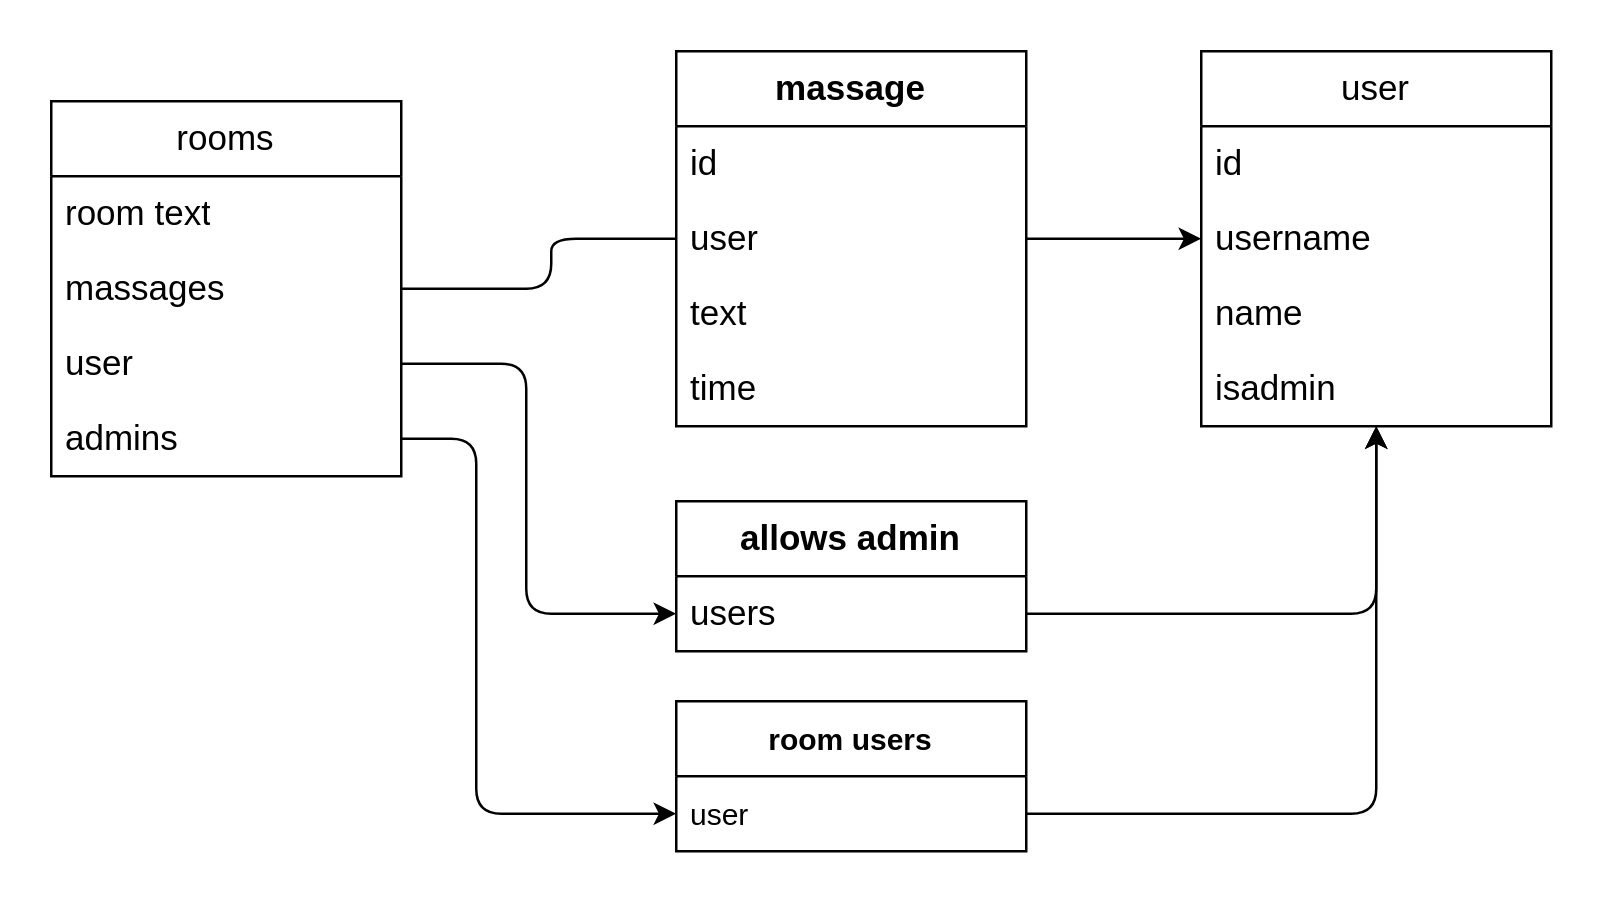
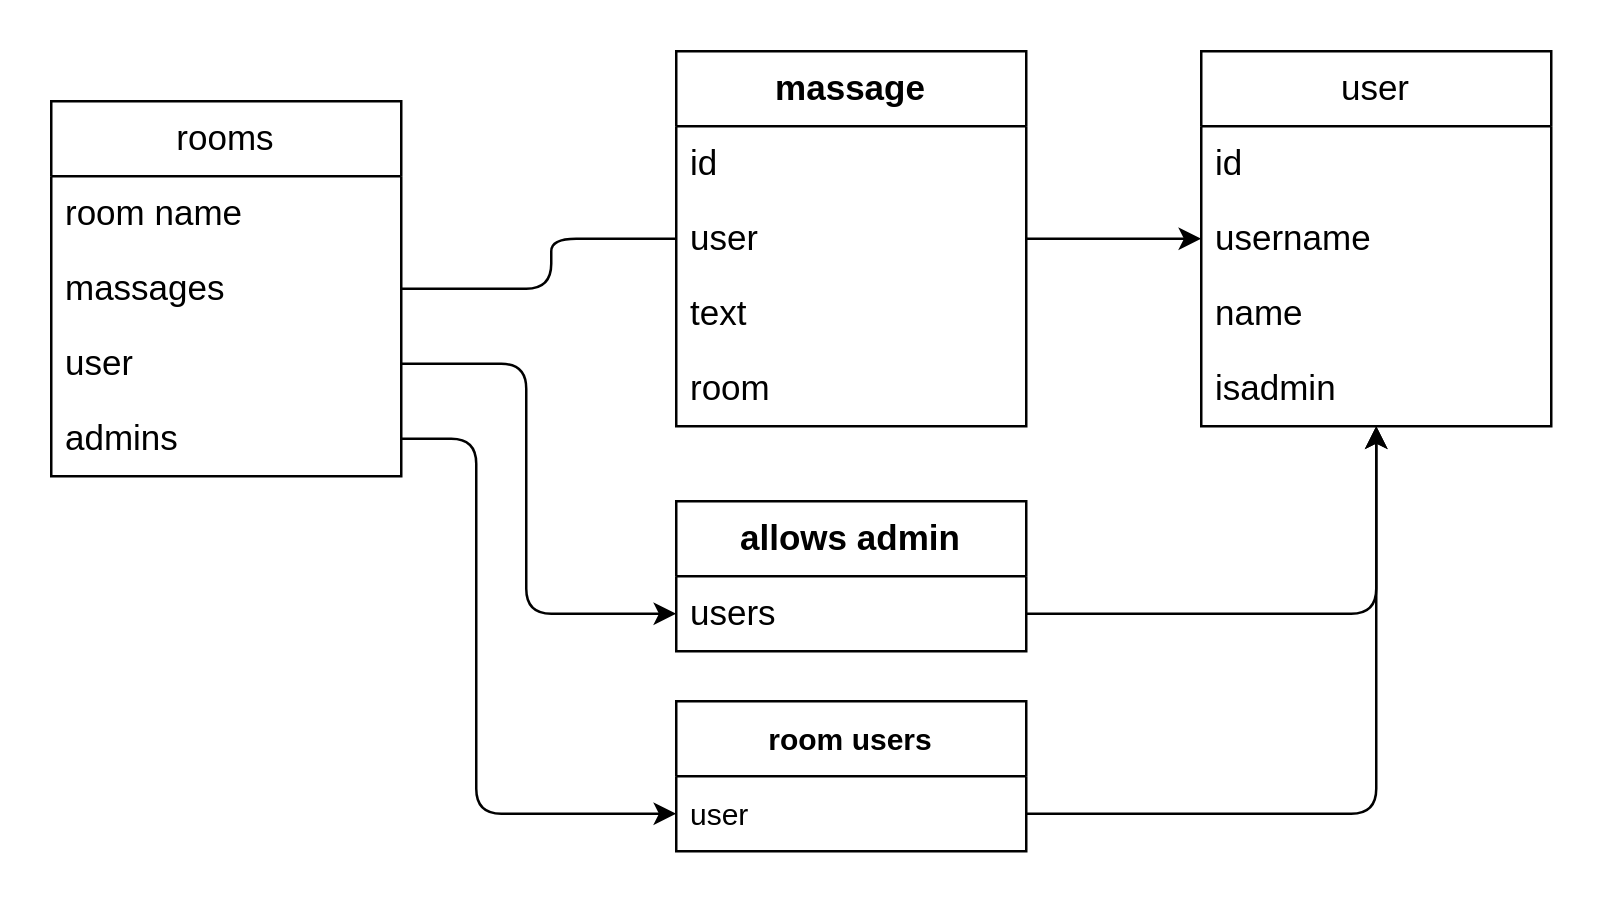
node "room text": label "room text" -> "room name"
node "time": label "time" -> "room"
